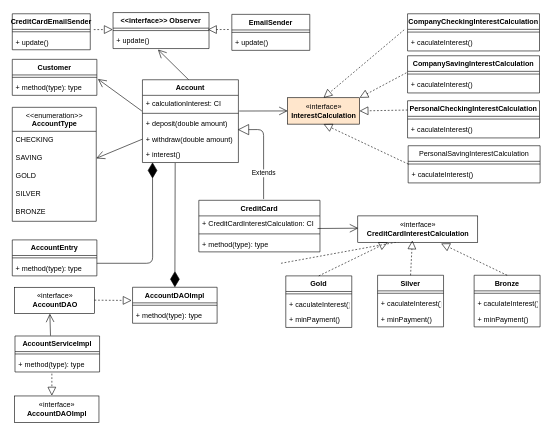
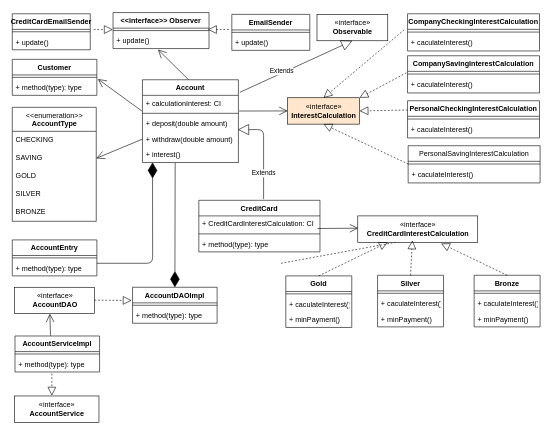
node "«interface» Observable": added
edge "Account" -> "«interface» Observable": added, label "Extends"
node "«interface» AccountDAOImpl": label "«interface» AccountDAOImpl" -> "«interface» AccountService"
